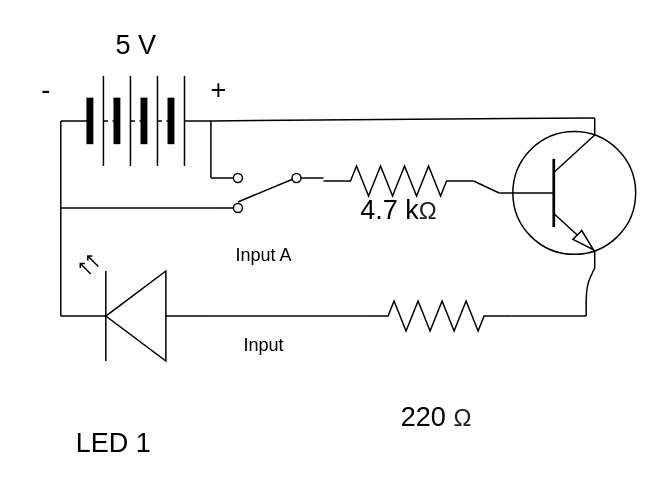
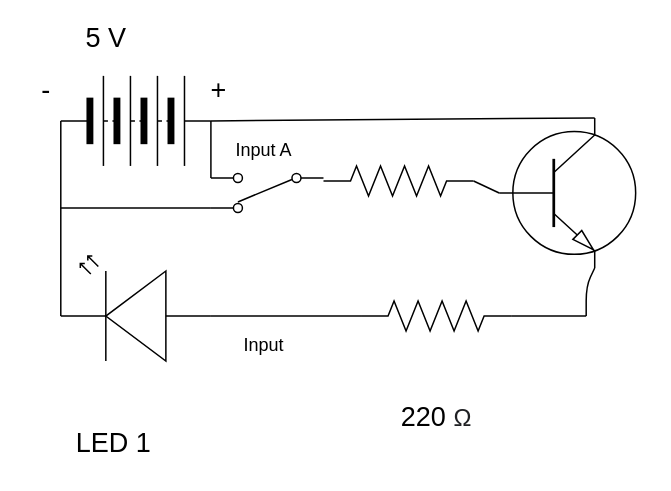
node "5 V": moved (136, 46) -> (106, 38)
node "4.7 kΩ": removed
node "Input A": moved (263, 256) -> (263, 151)
